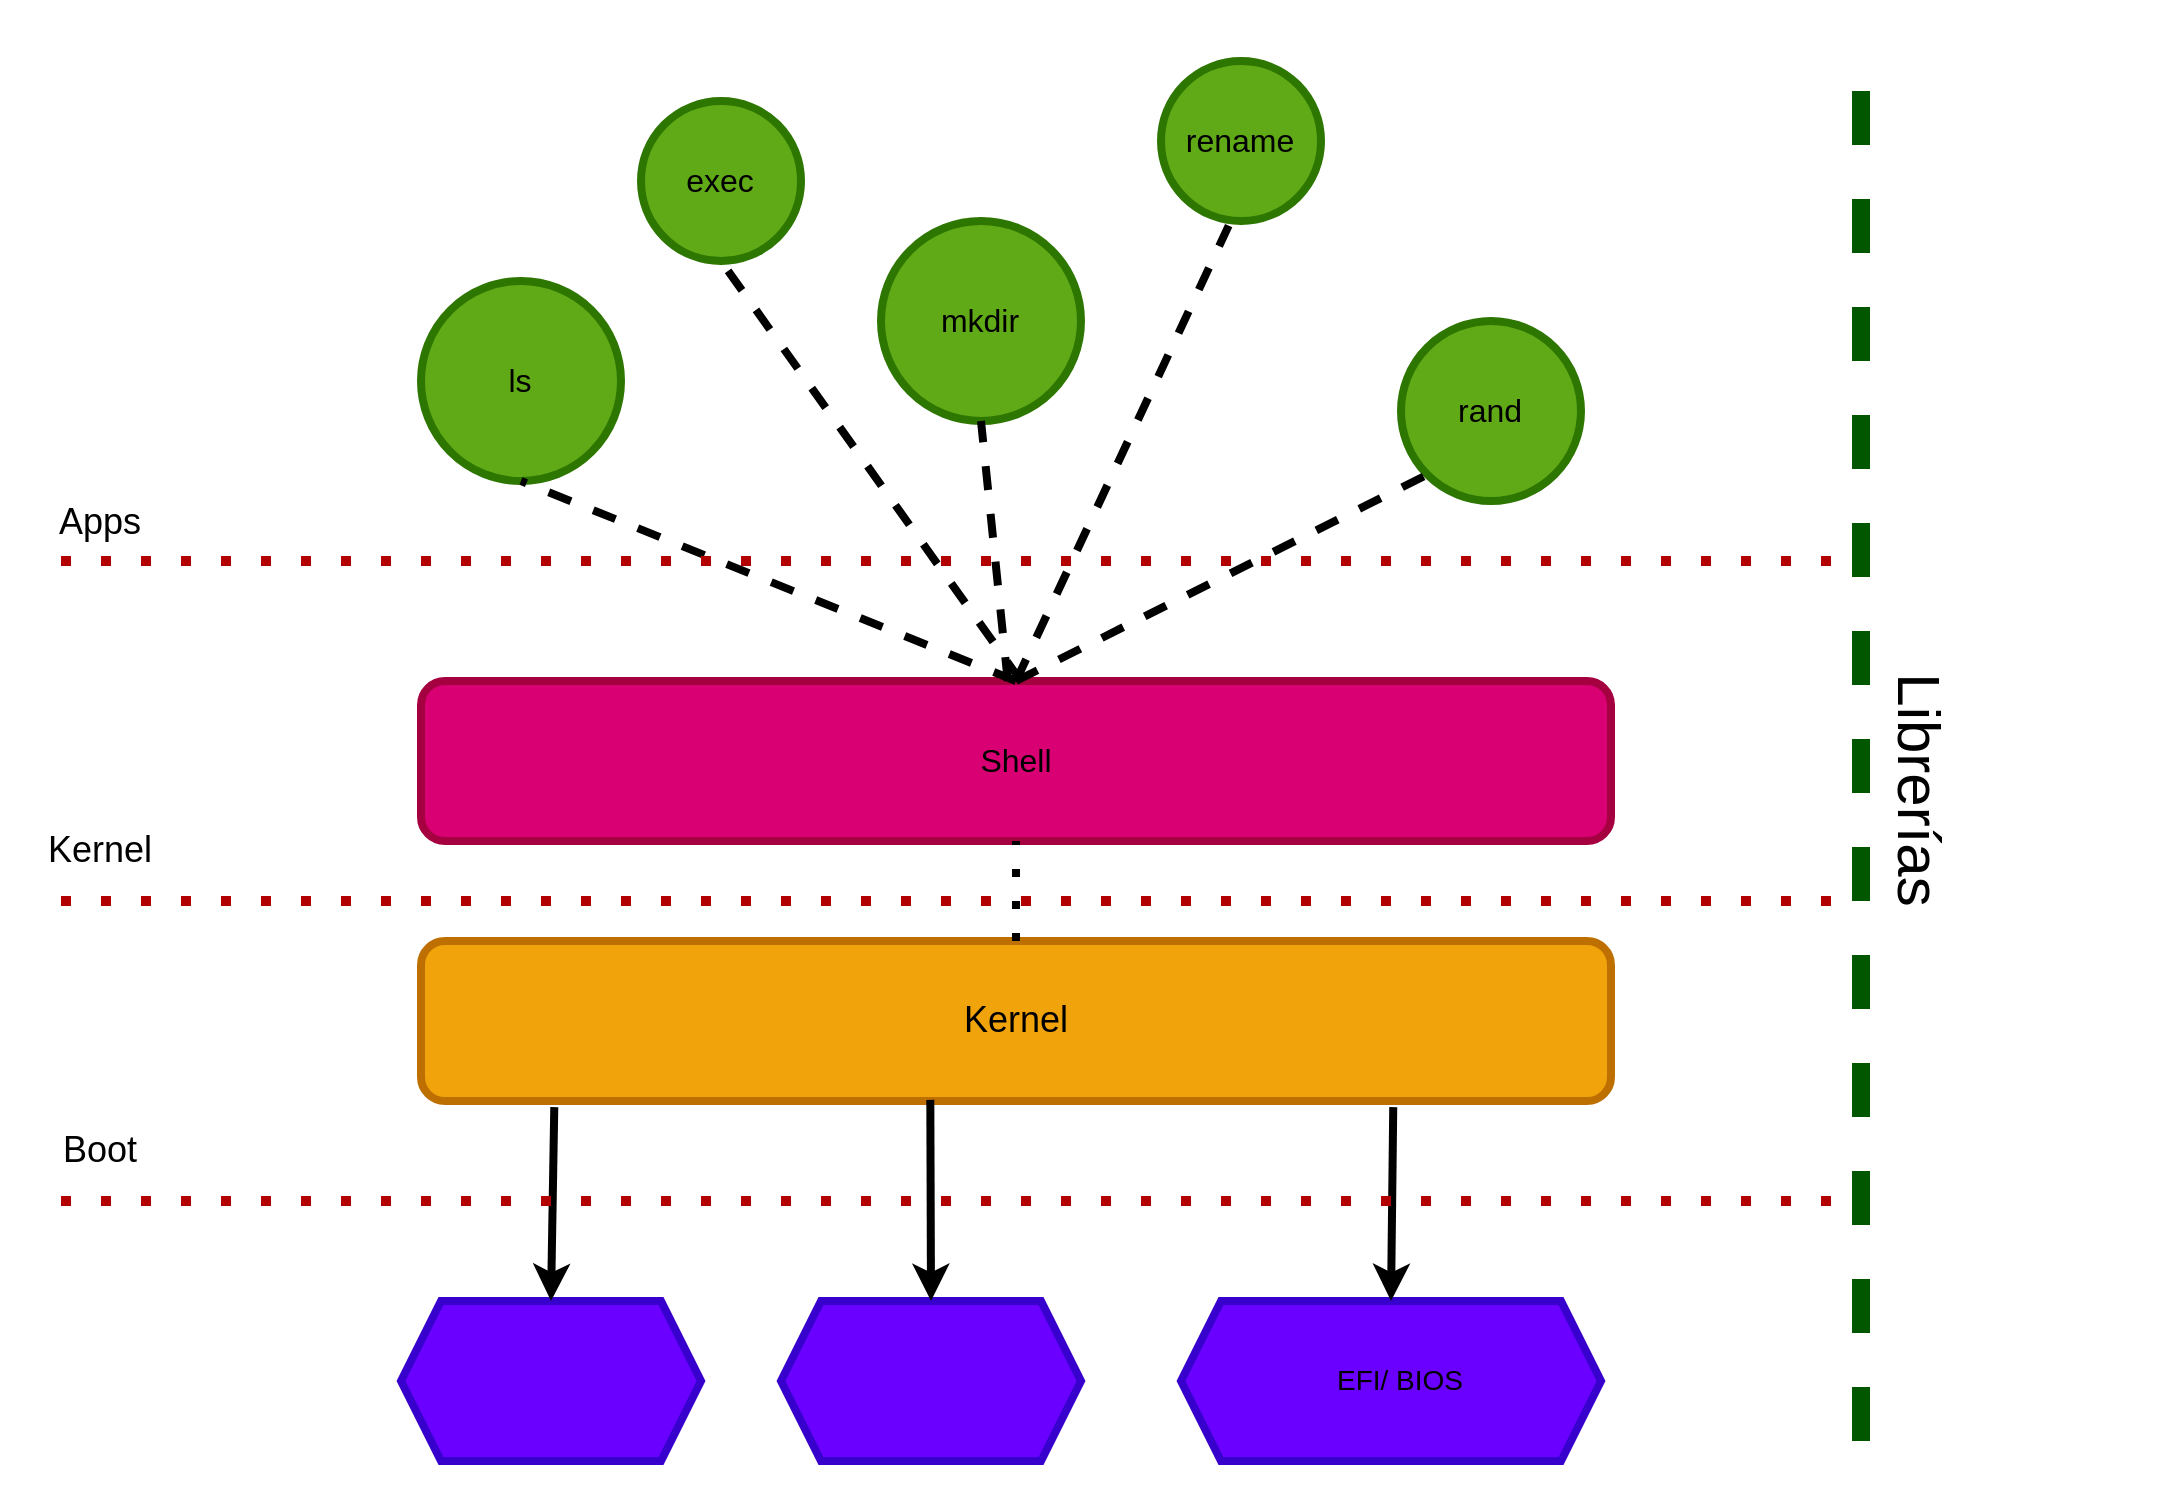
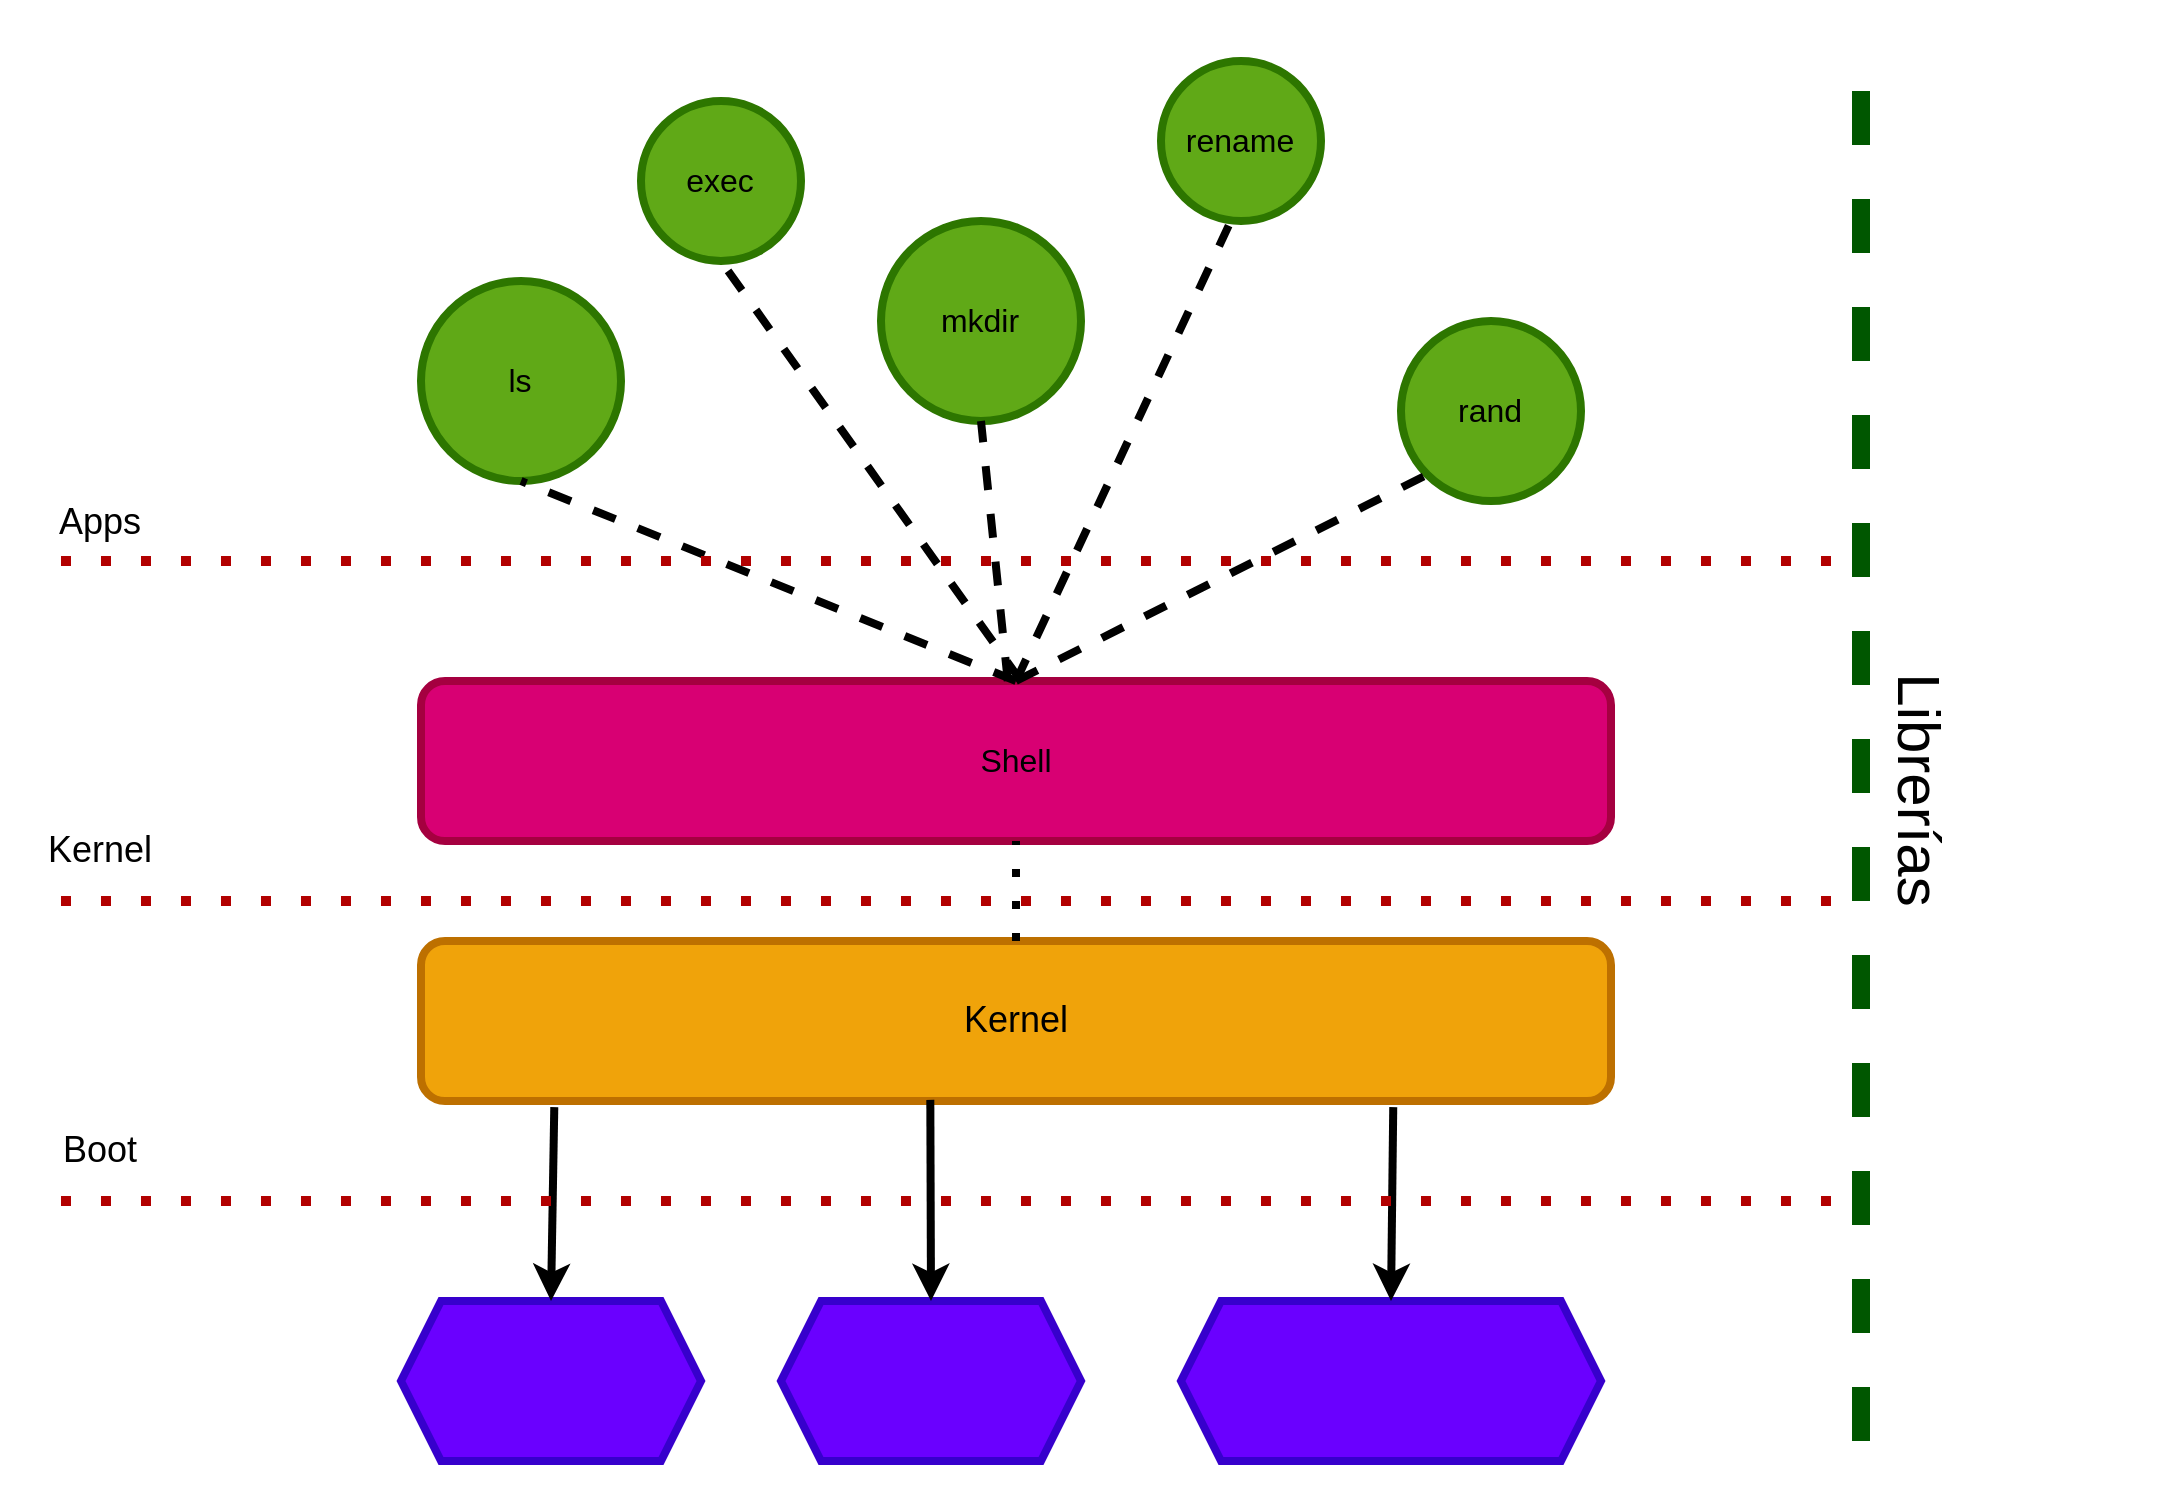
node "EFI/ BIOS": removed
